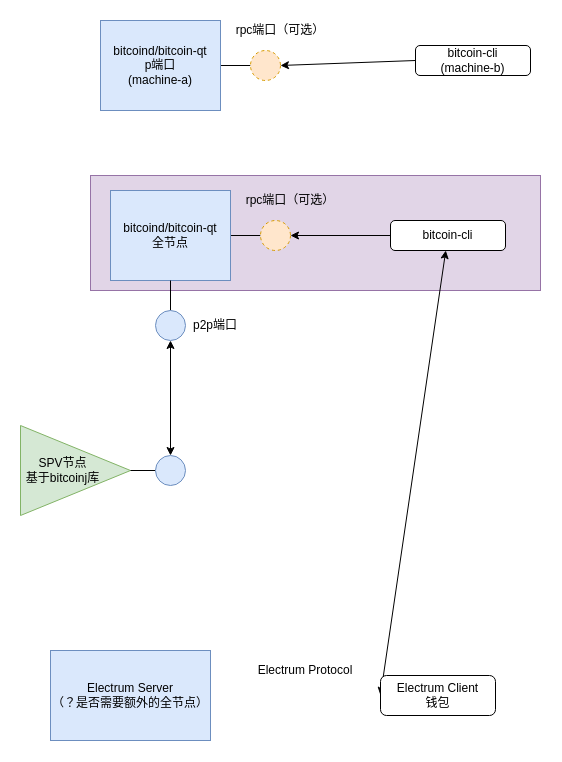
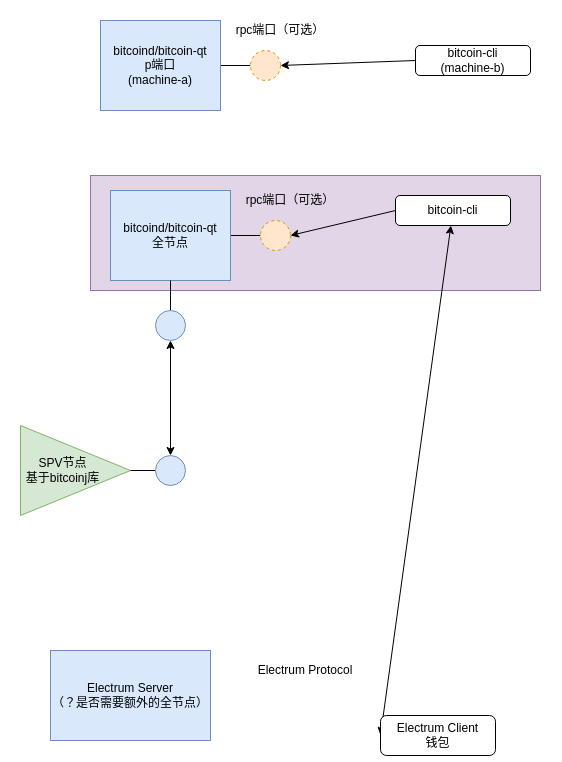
node "bitcoin-cli": moved (448, 236) -> (453, 211)
node "p2p端口": removed
node "Electrum Client 钱包": moved (438, 696) -> (438, 736)
